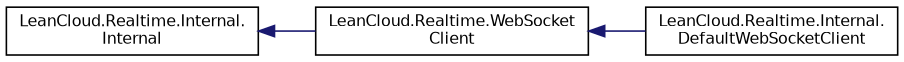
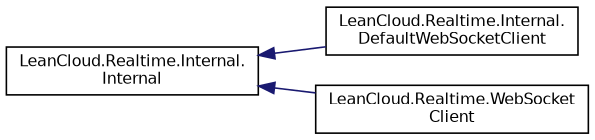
edge "LeanCloud.Realtime.Internal. DefaultWebSocketClient" -> "LeanCloud.Realtime.WebSocket Client": now "LeanCloud.Realtime.Internal. DefaultWebSocketClient" -> "LeanCloud.Realtime.Internal. Internal"
